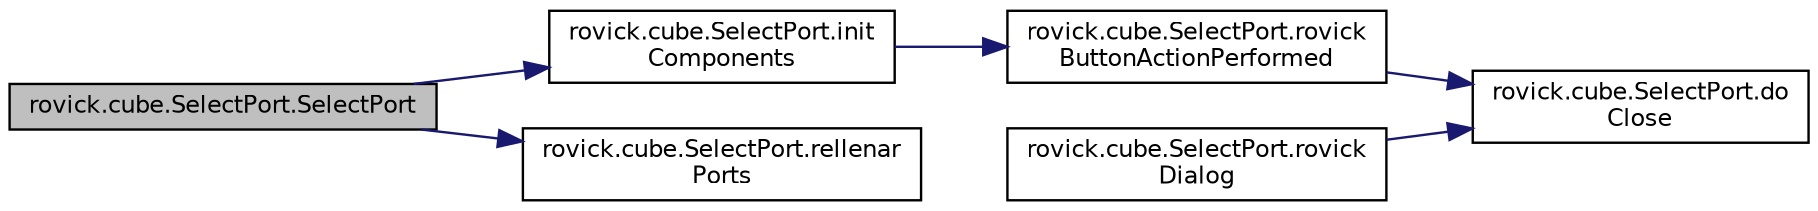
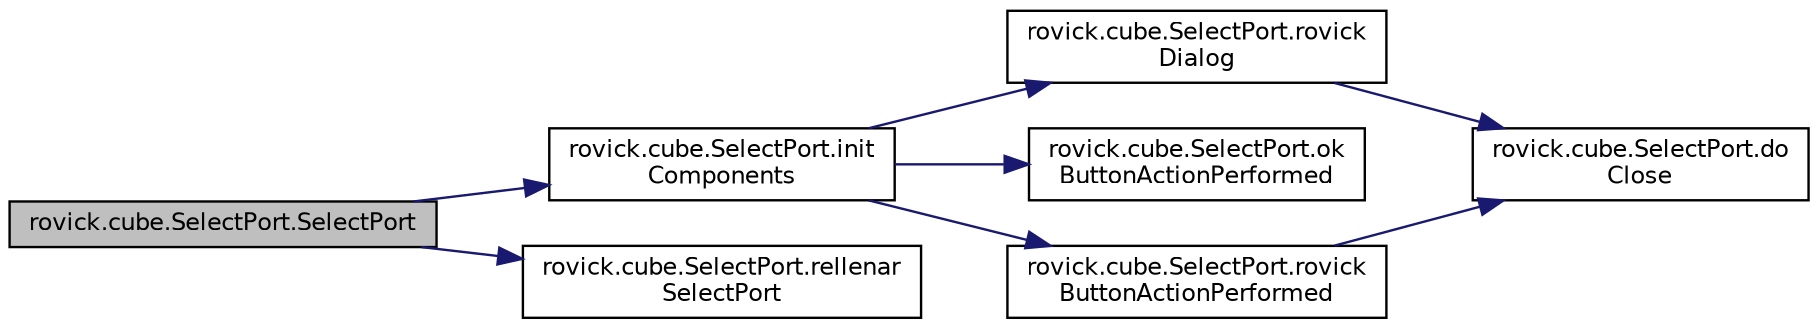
edge "rovick.cube.SelectPort.init Components" -> "rovick.cube.SelectPort.rovick Dialog": added
node "rovick.cube.SelectPort.rellenar Ports": label "rovick.cube.SelectPort.rellenar Ports" -> "rovick.cube.SelectPort.rellenar SelectPort"
node "rovick.cube.SelectPort.ok ButtonActionPerformed": added
